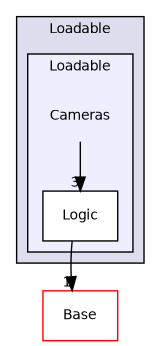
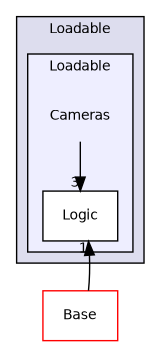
edge "Logic" -> "Base": reversed
